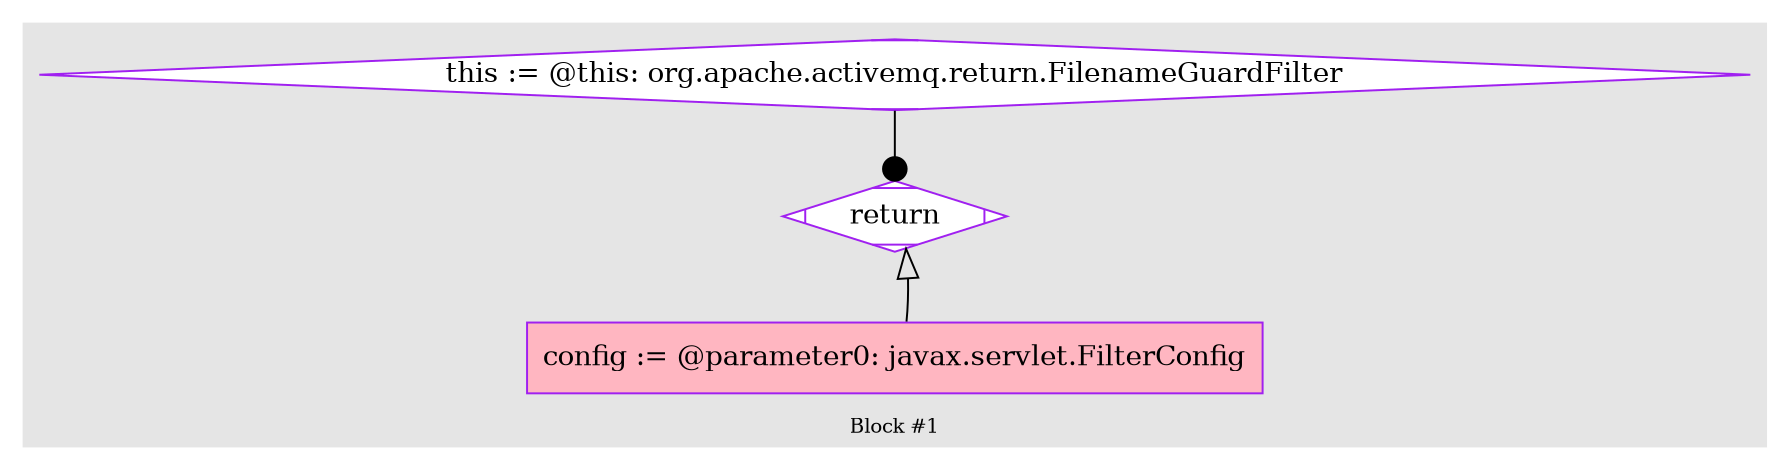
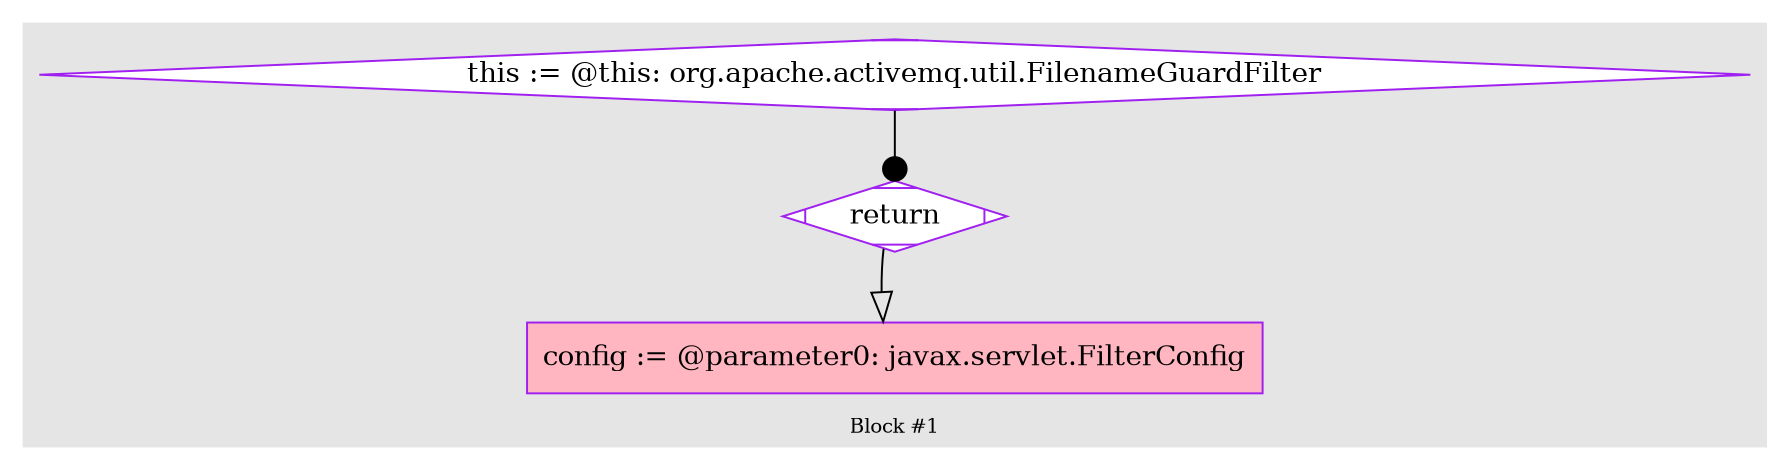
node "this := @this: org.apache.activemq.return.FilenameGuardFilter": label "this := @this: org.apache.activemq.return.FilenameGuardFilter" -> "this := @this: org.apache.activemq.util.FilenameGuardFilter"
edge "config := @parameter0: javax.servlet.FilterConfig" -> "return": reversed
